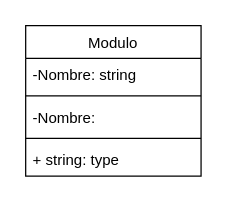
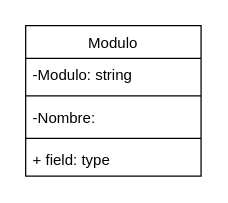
node "-Nombre: string": label "-Nombre: string" -> "-Modulo: string"
node "+ string: type": label "+ string: type" -> "+ field: type"
